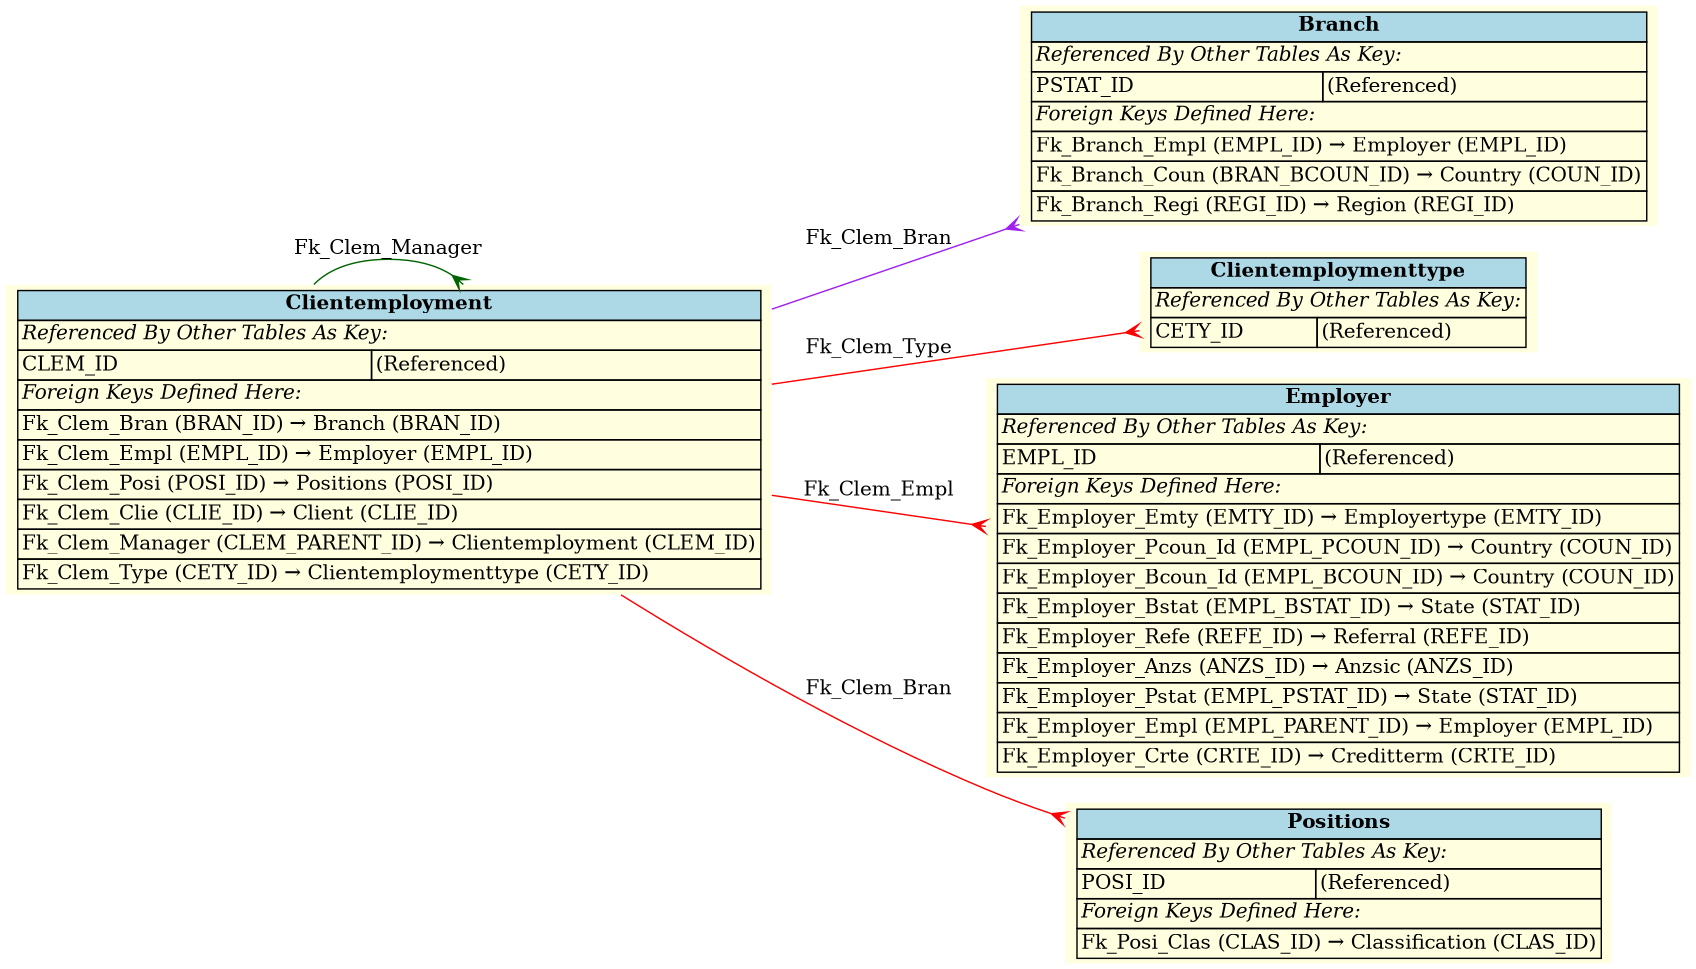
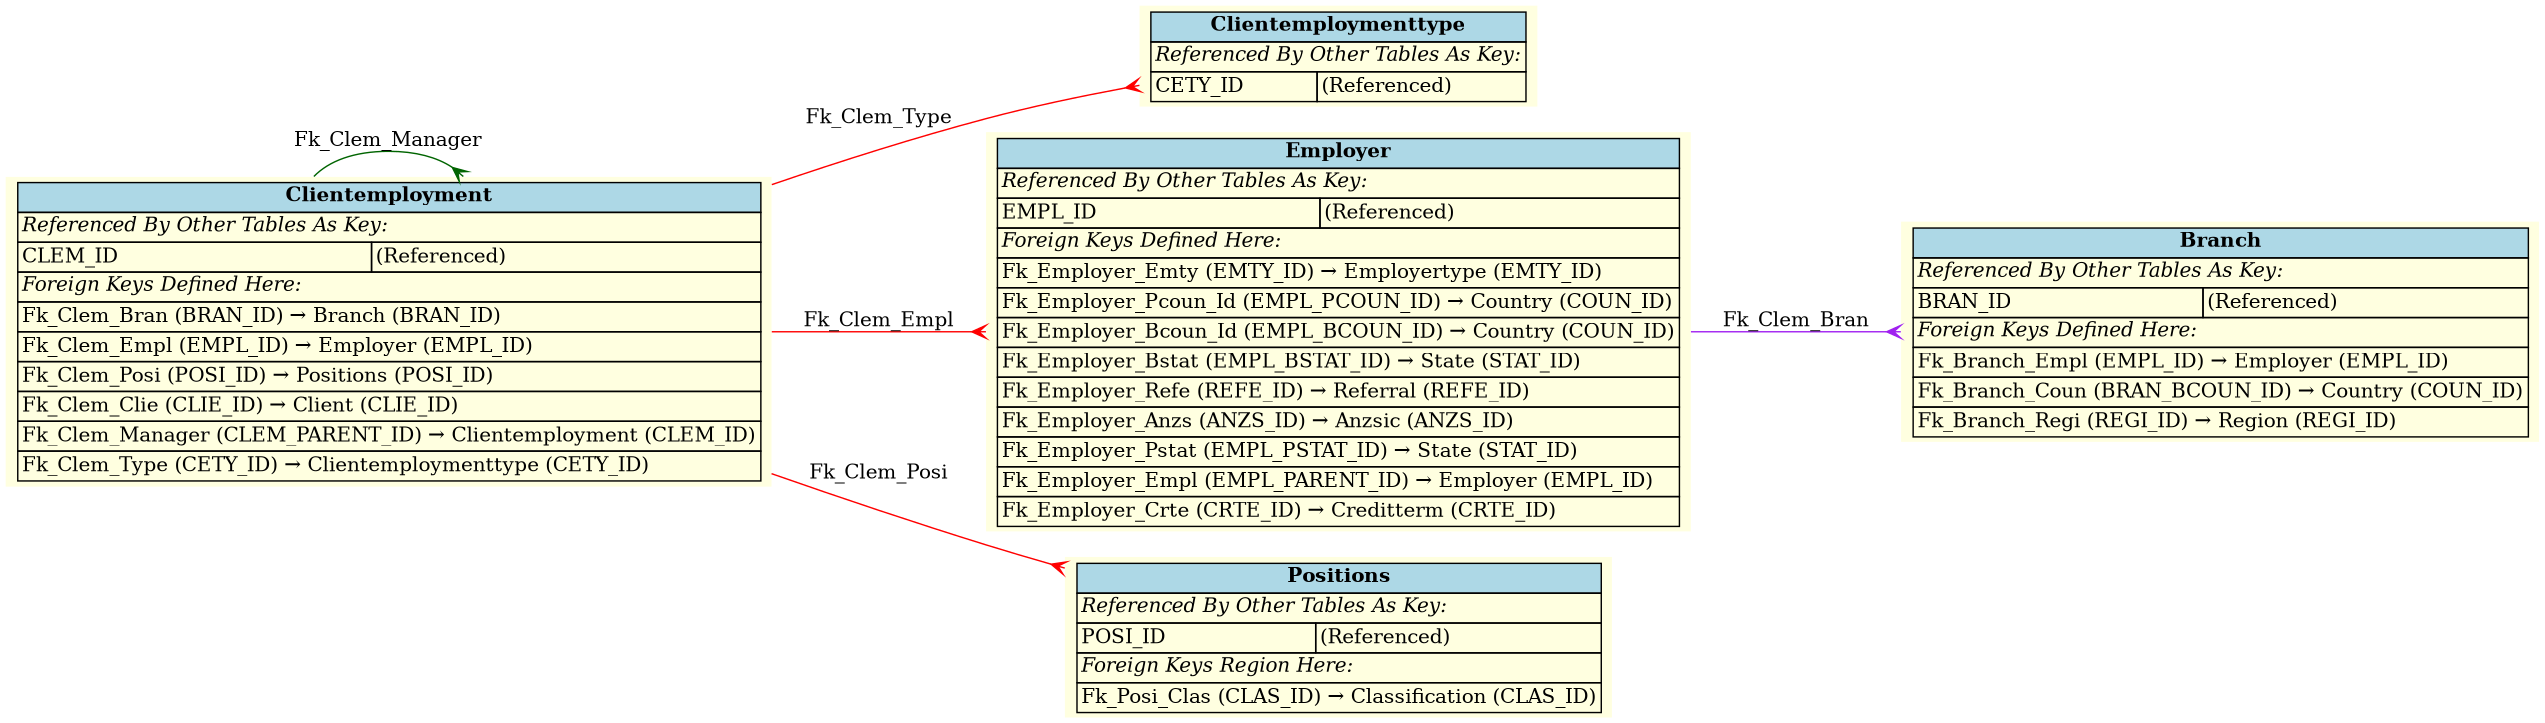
node "Branch": text "PSTAT_ID" -> "BRAN_ID"
edge "Branch" -- "Clientemployment": now "Branch" -- "Employer"
edge "Clientemployment" -- "Positions": label " Fk_Clem_Bran " -> " Fk_Clem_Posi "
node "Positions": text "Foreign Keys Defined Here:" -> "Foreign Keys Region Here:"
